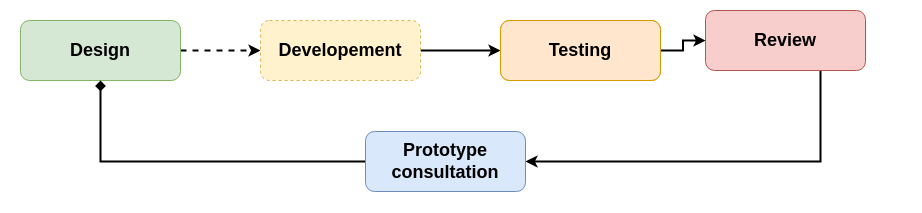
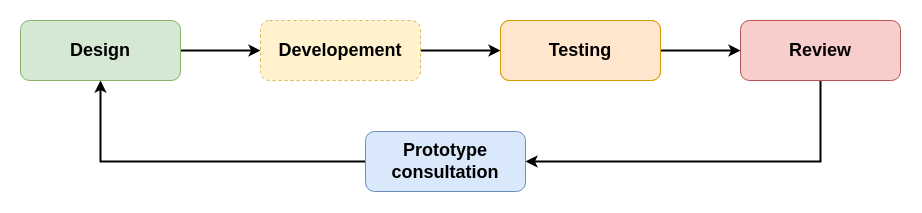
node "Review": moved (786, 41) -> (821, 51)
edge "Design" -> "Developement": style dashed -> solid
edge "Prototypeconsultation" -> "Design": arrowhead diamond -> classic
